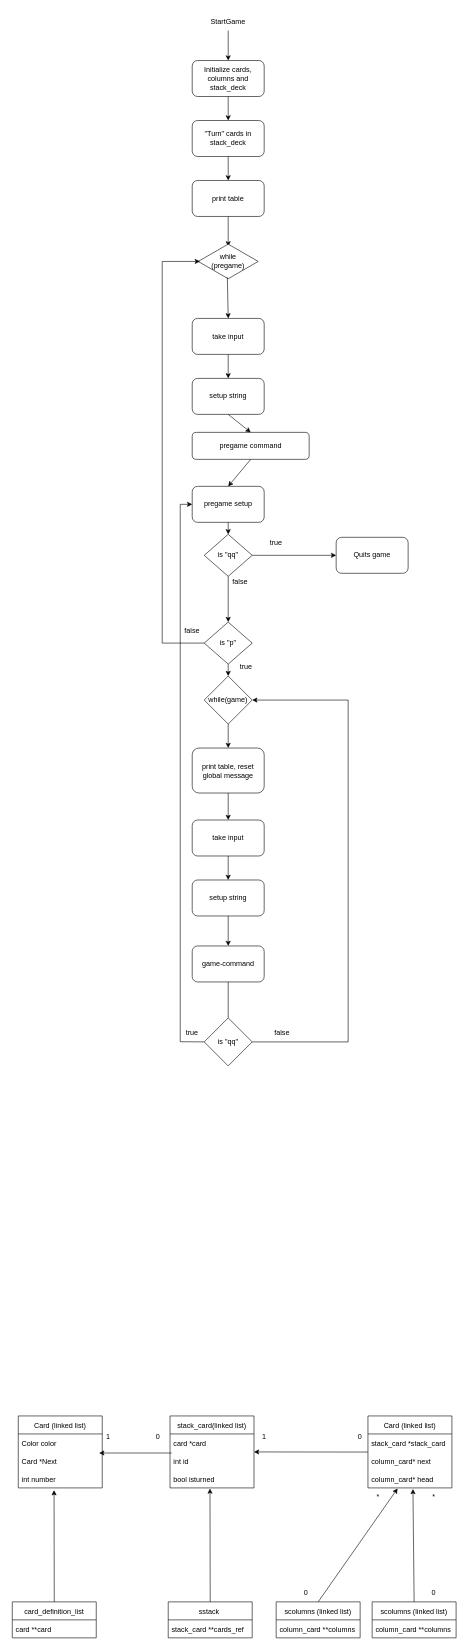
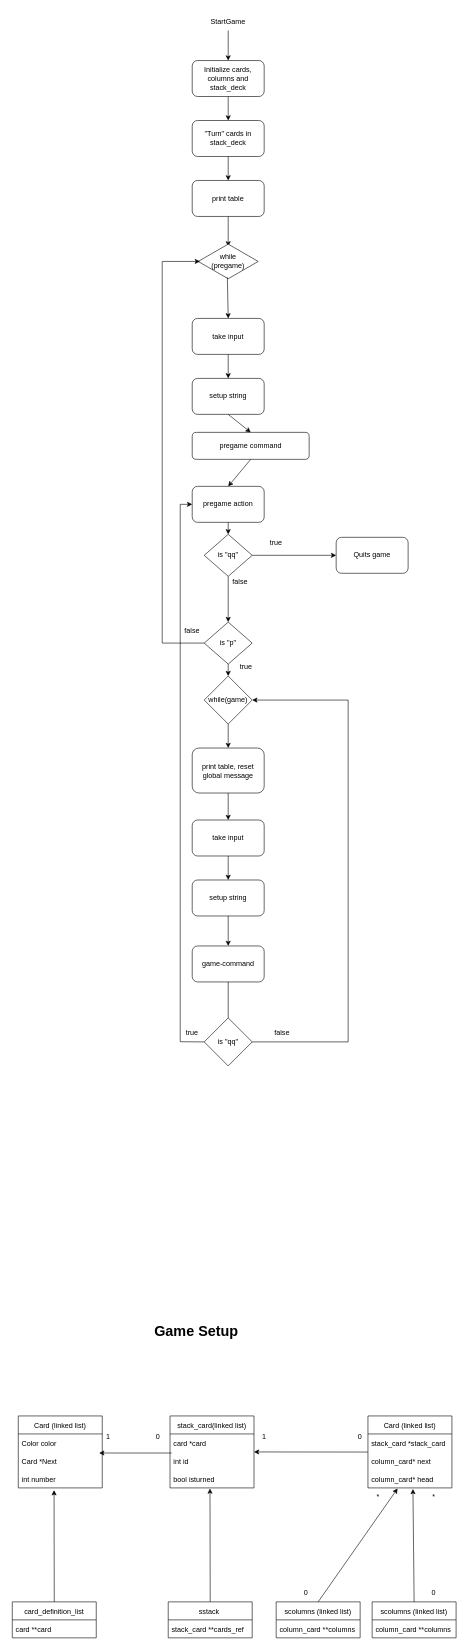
node "pregame setup": label "pregame setup" -> "pregame action"
node "Game Setup": added
